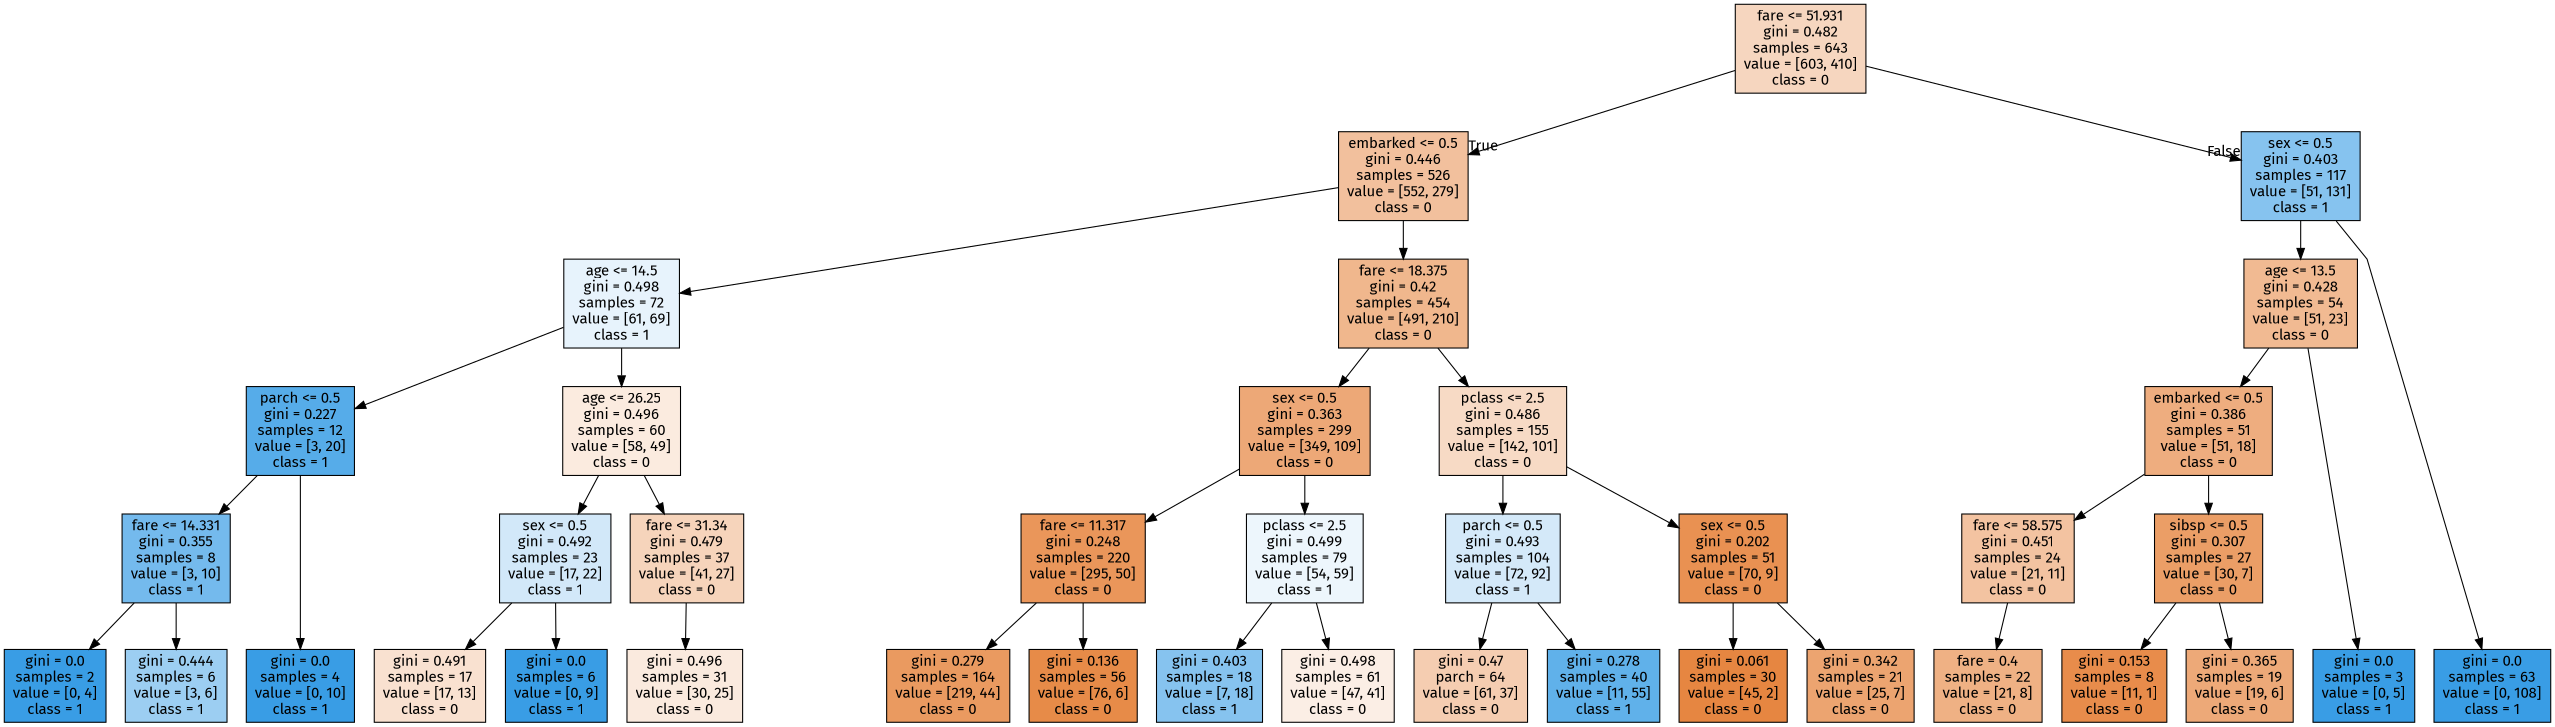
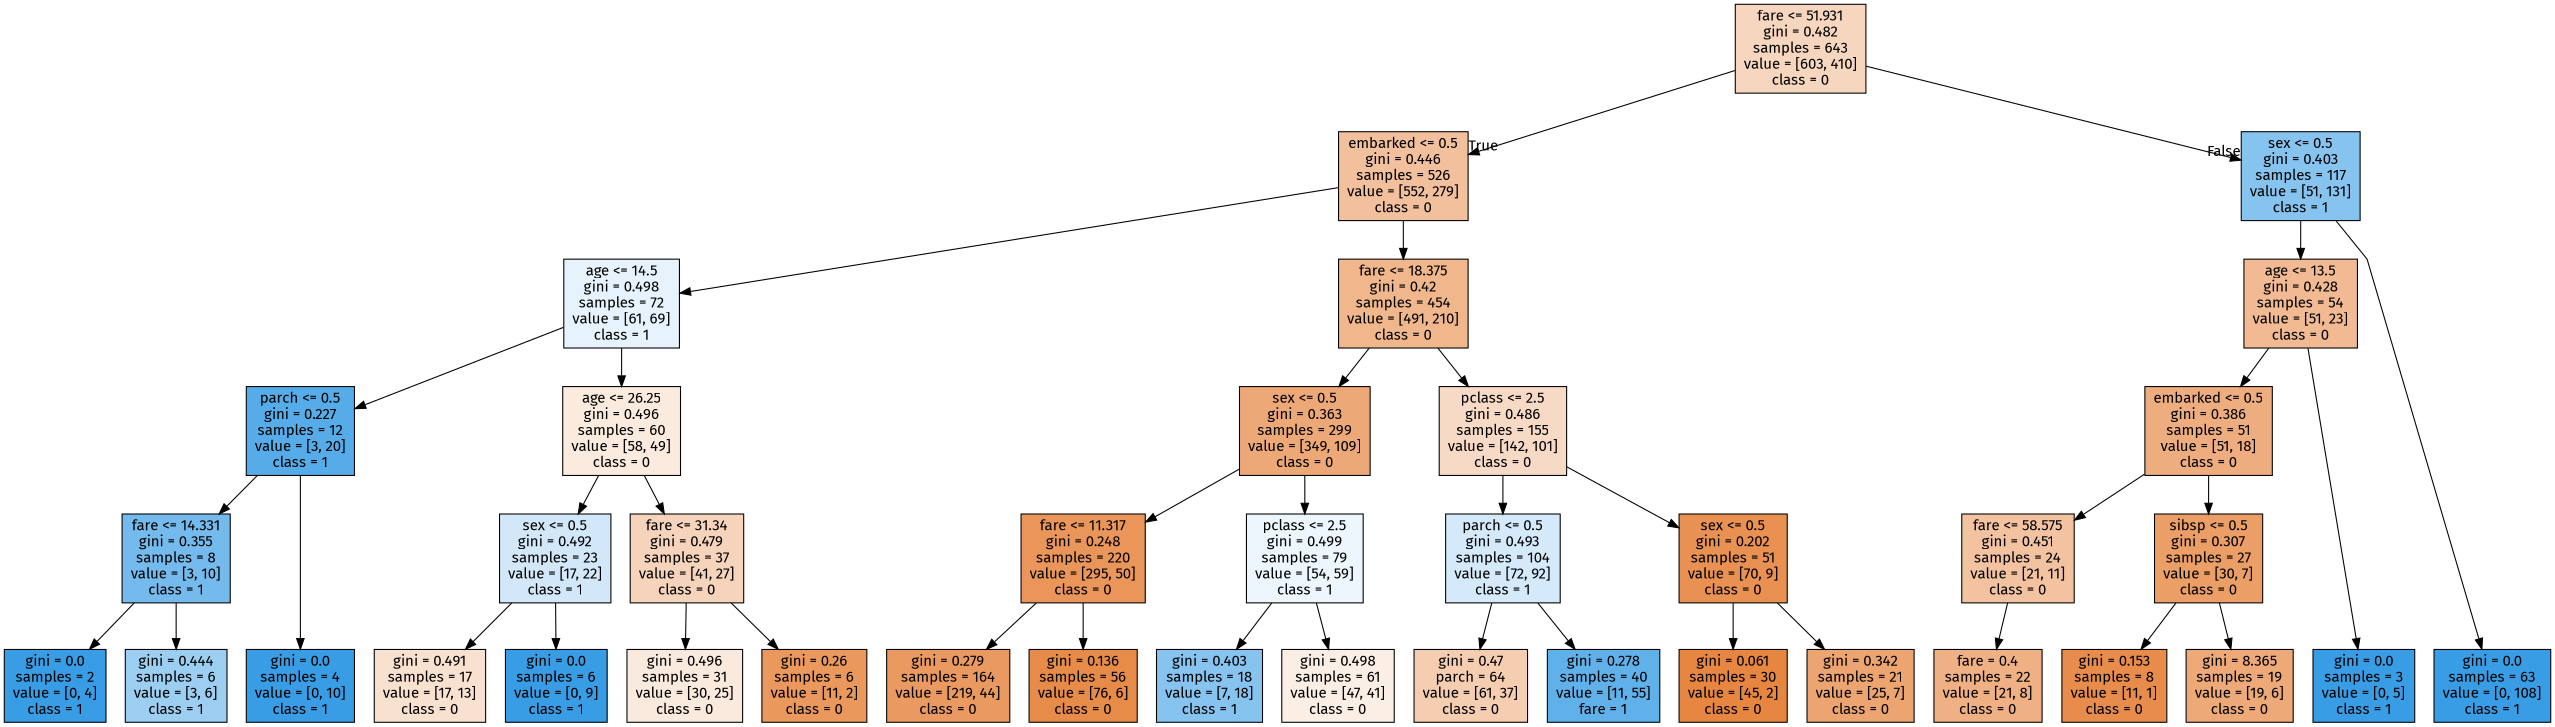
node "gini = 0.26 samples = 6 value = [11, 2] class = 0": added
node "gini = 0.278 samples = 40 value = [11, 55] class = 1": label "gini = 0.278 samples = 40 value = [11, 55] class = 1" -> "gini = 0.278 samples = 40 value = [11, 55] fare = 1"
node "gini = 0.365 samples = 19 value = [19, 6] class = 0": label "gini = 0.365 samples = 19 value = [19, 6] class = 0" -> "gini = 8.365 samples = 19 value = [19, 6] class = 0"
